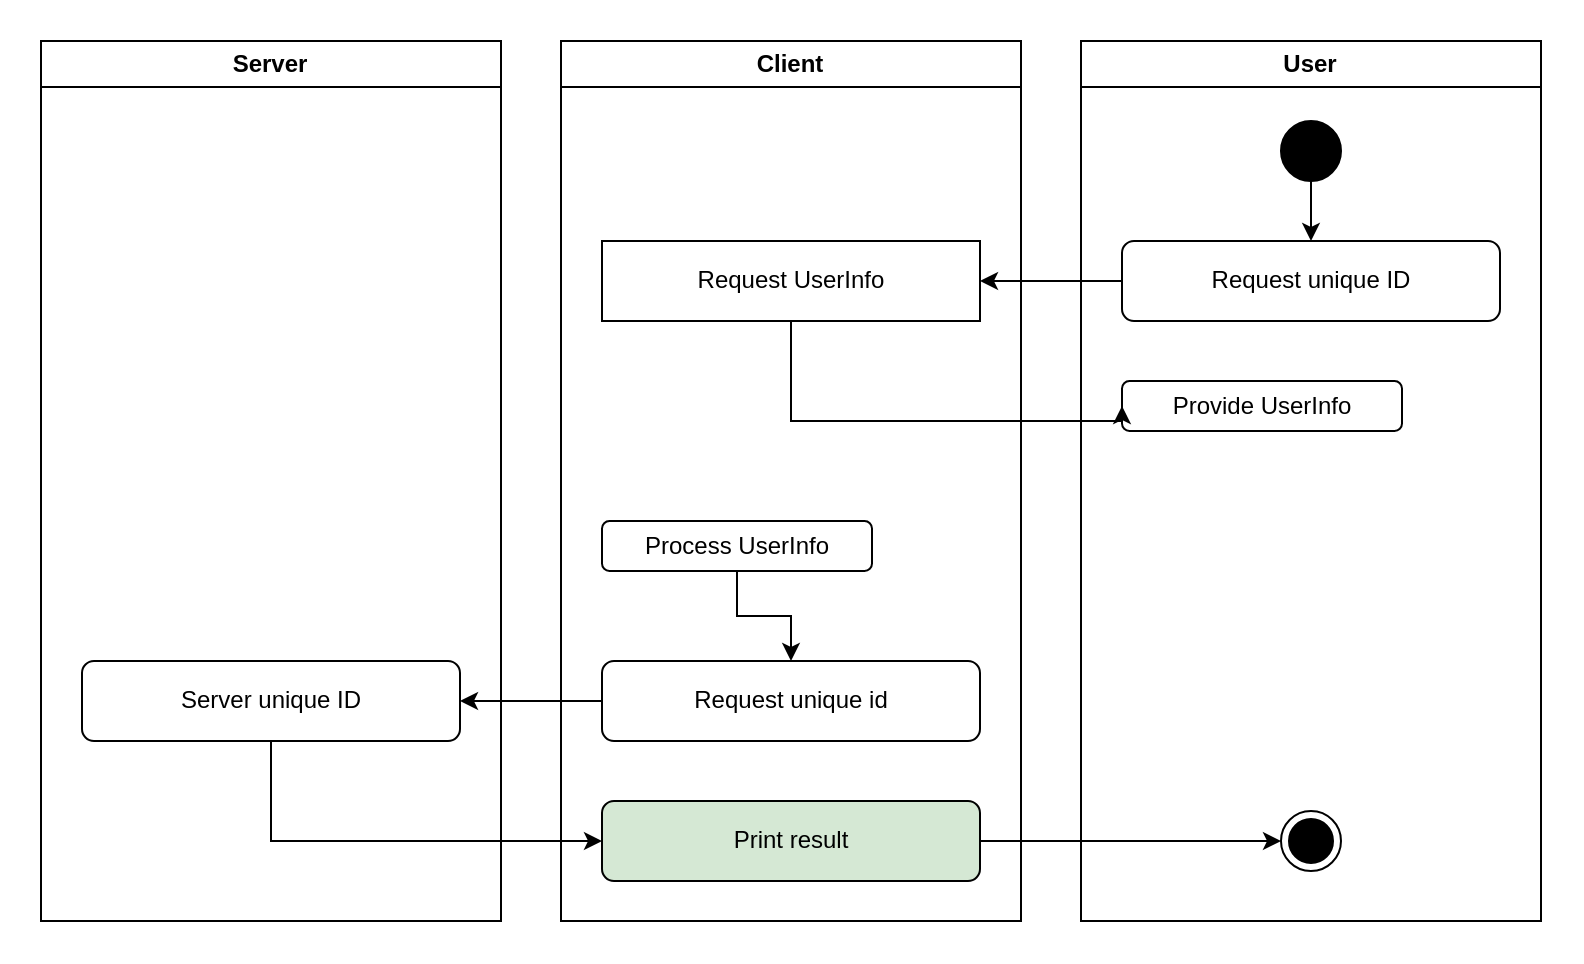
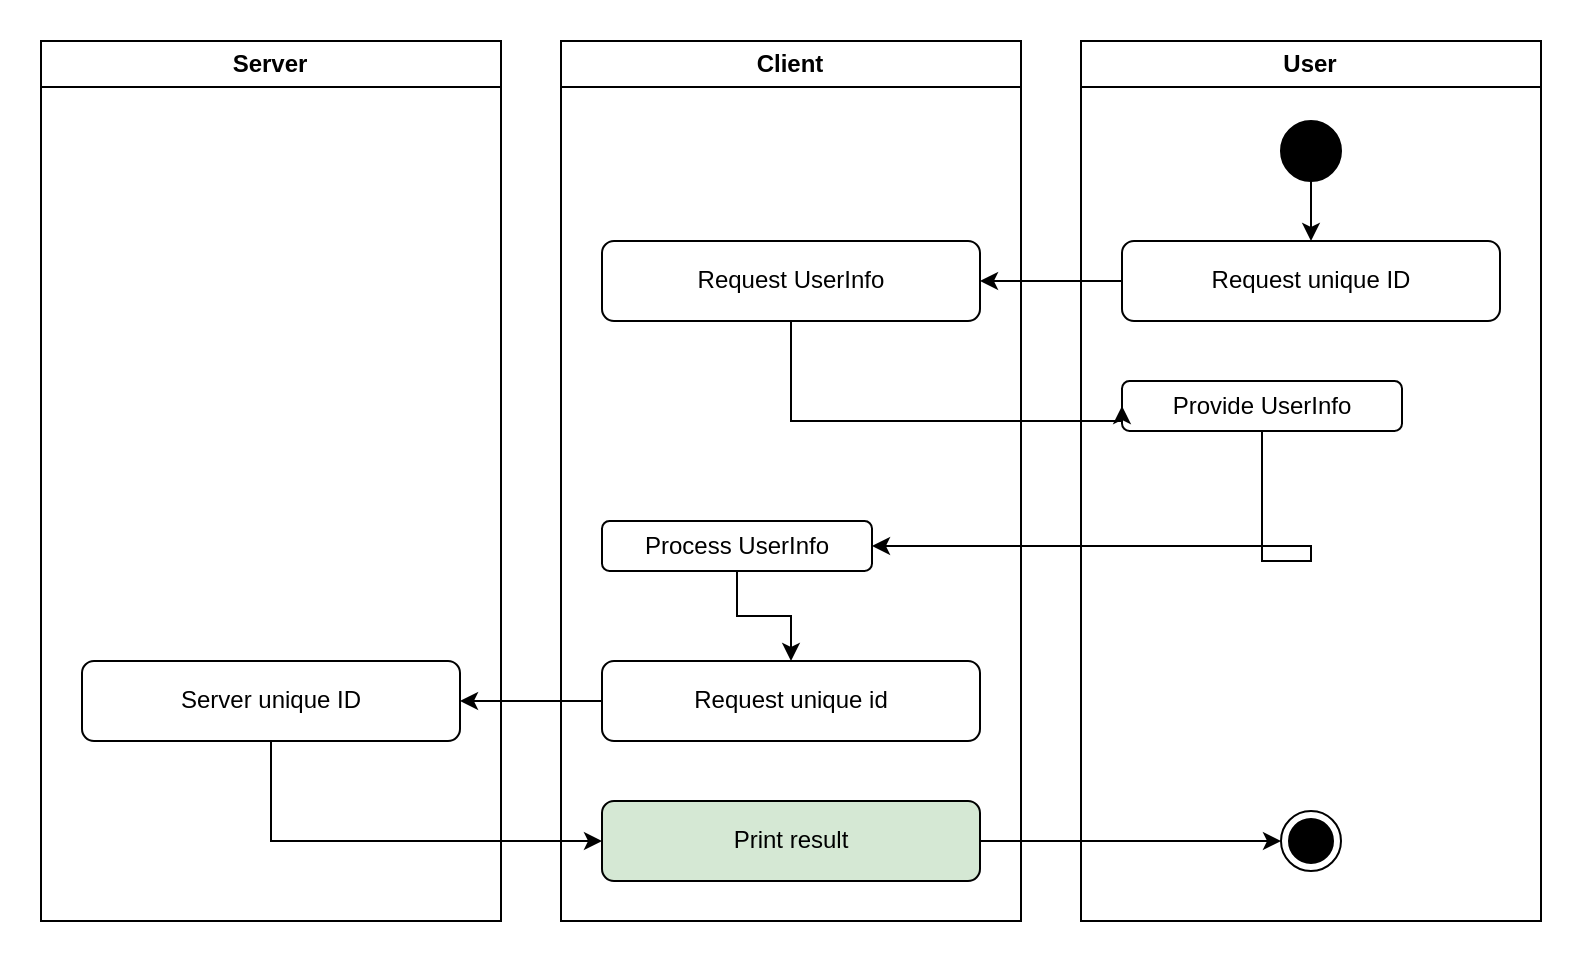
node "Request UserInfo": shape rectangle -> rounded rectangle
edge "Provide UserInfo" -> "Process UserInfo": added
